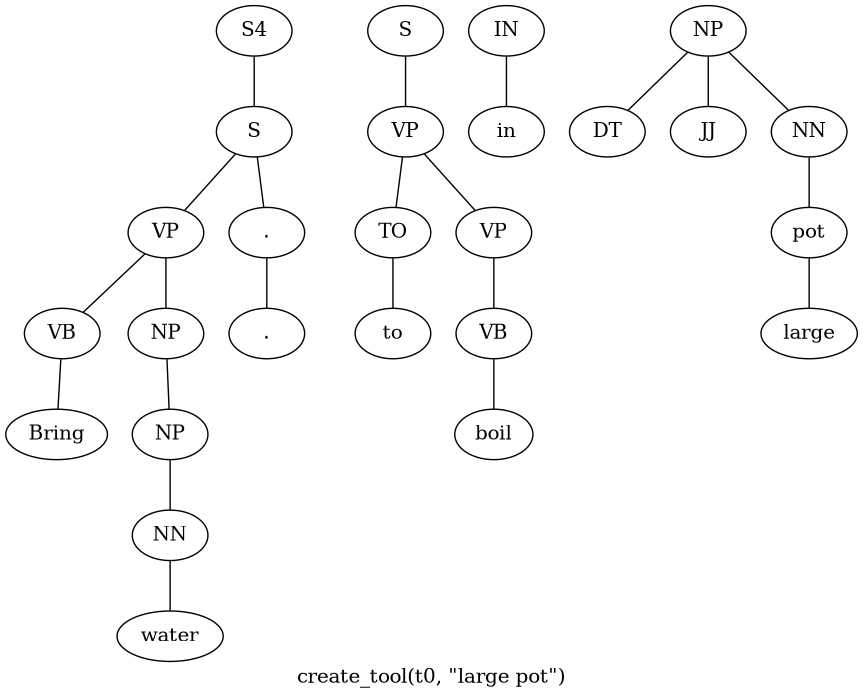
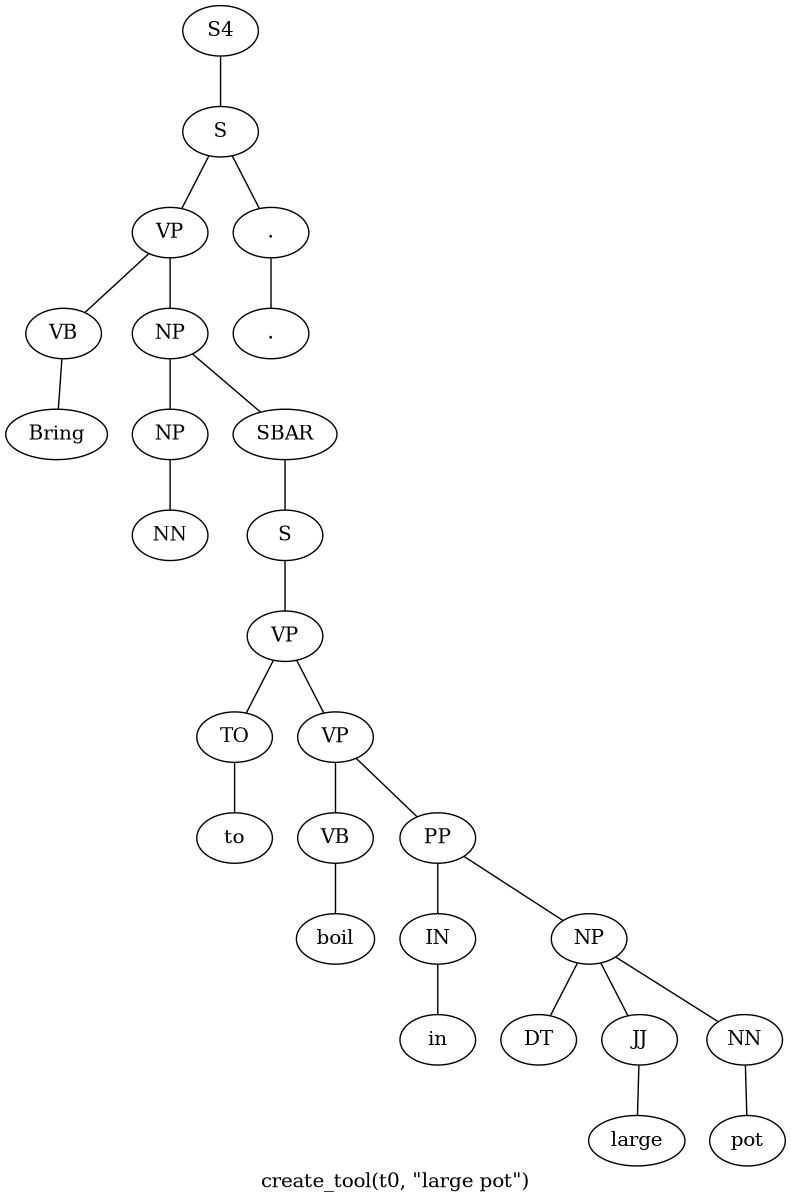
edge "pot" -- "large": now "JJ" -- "large"
node "SBAR": added
node "water": removed
node "PP": added
